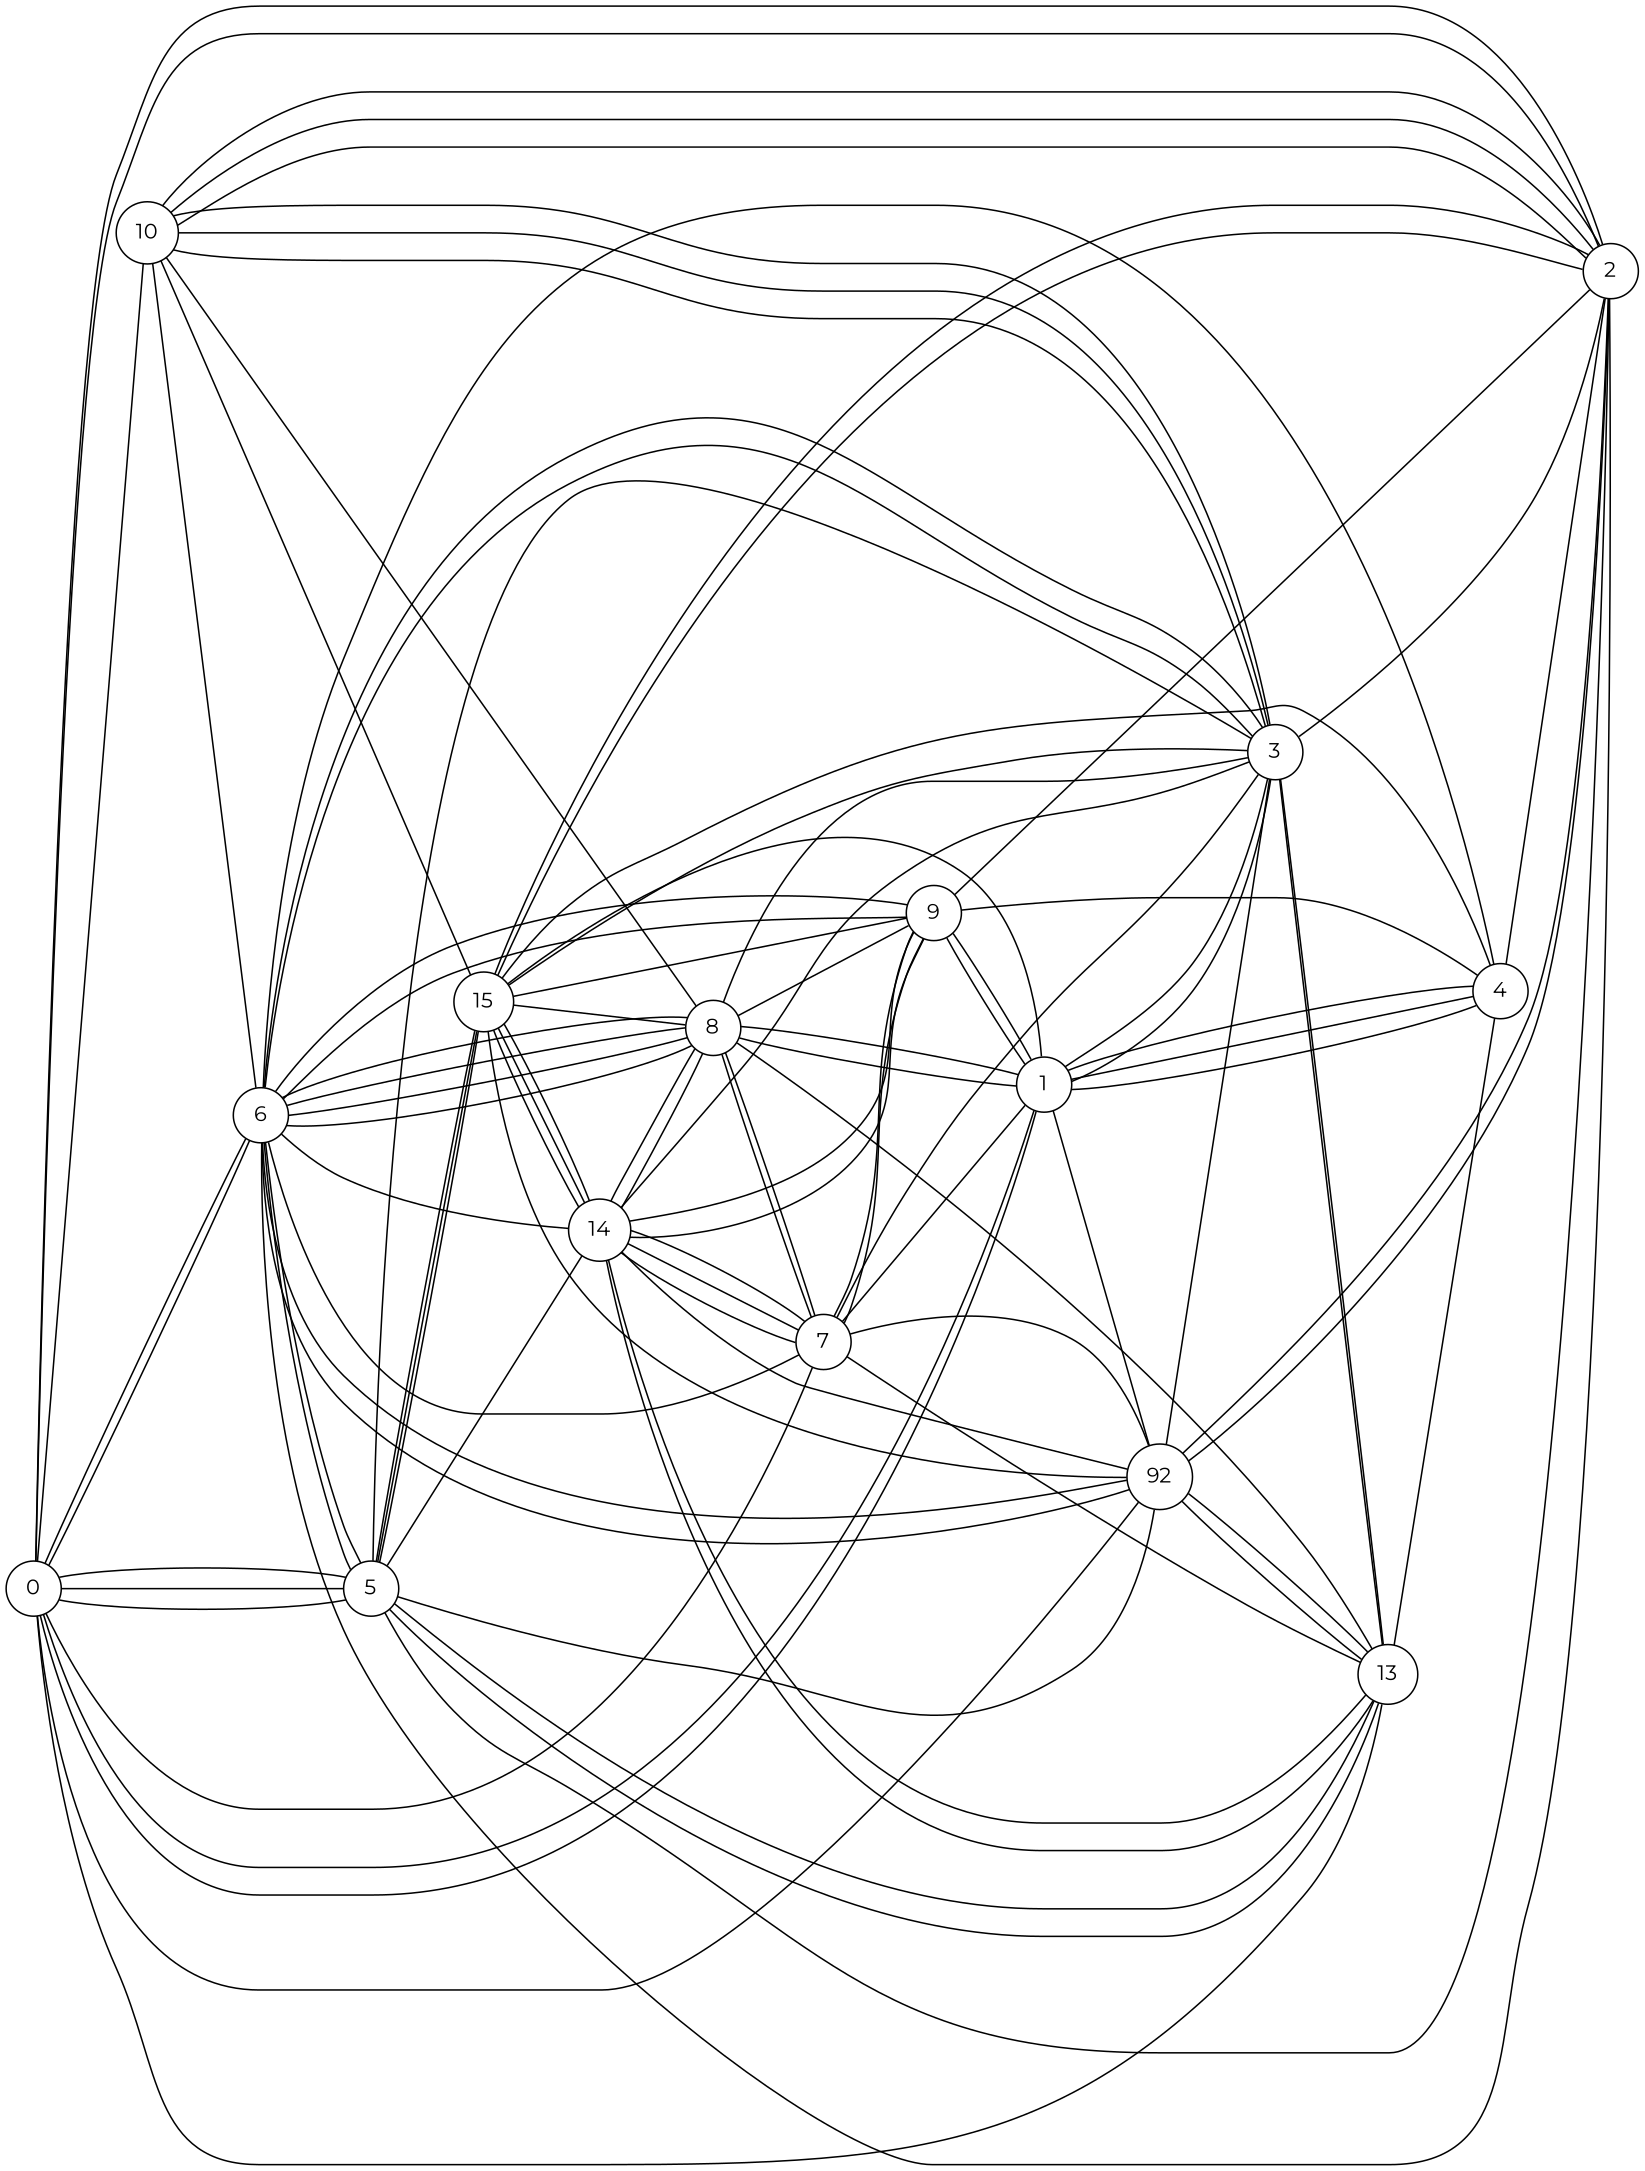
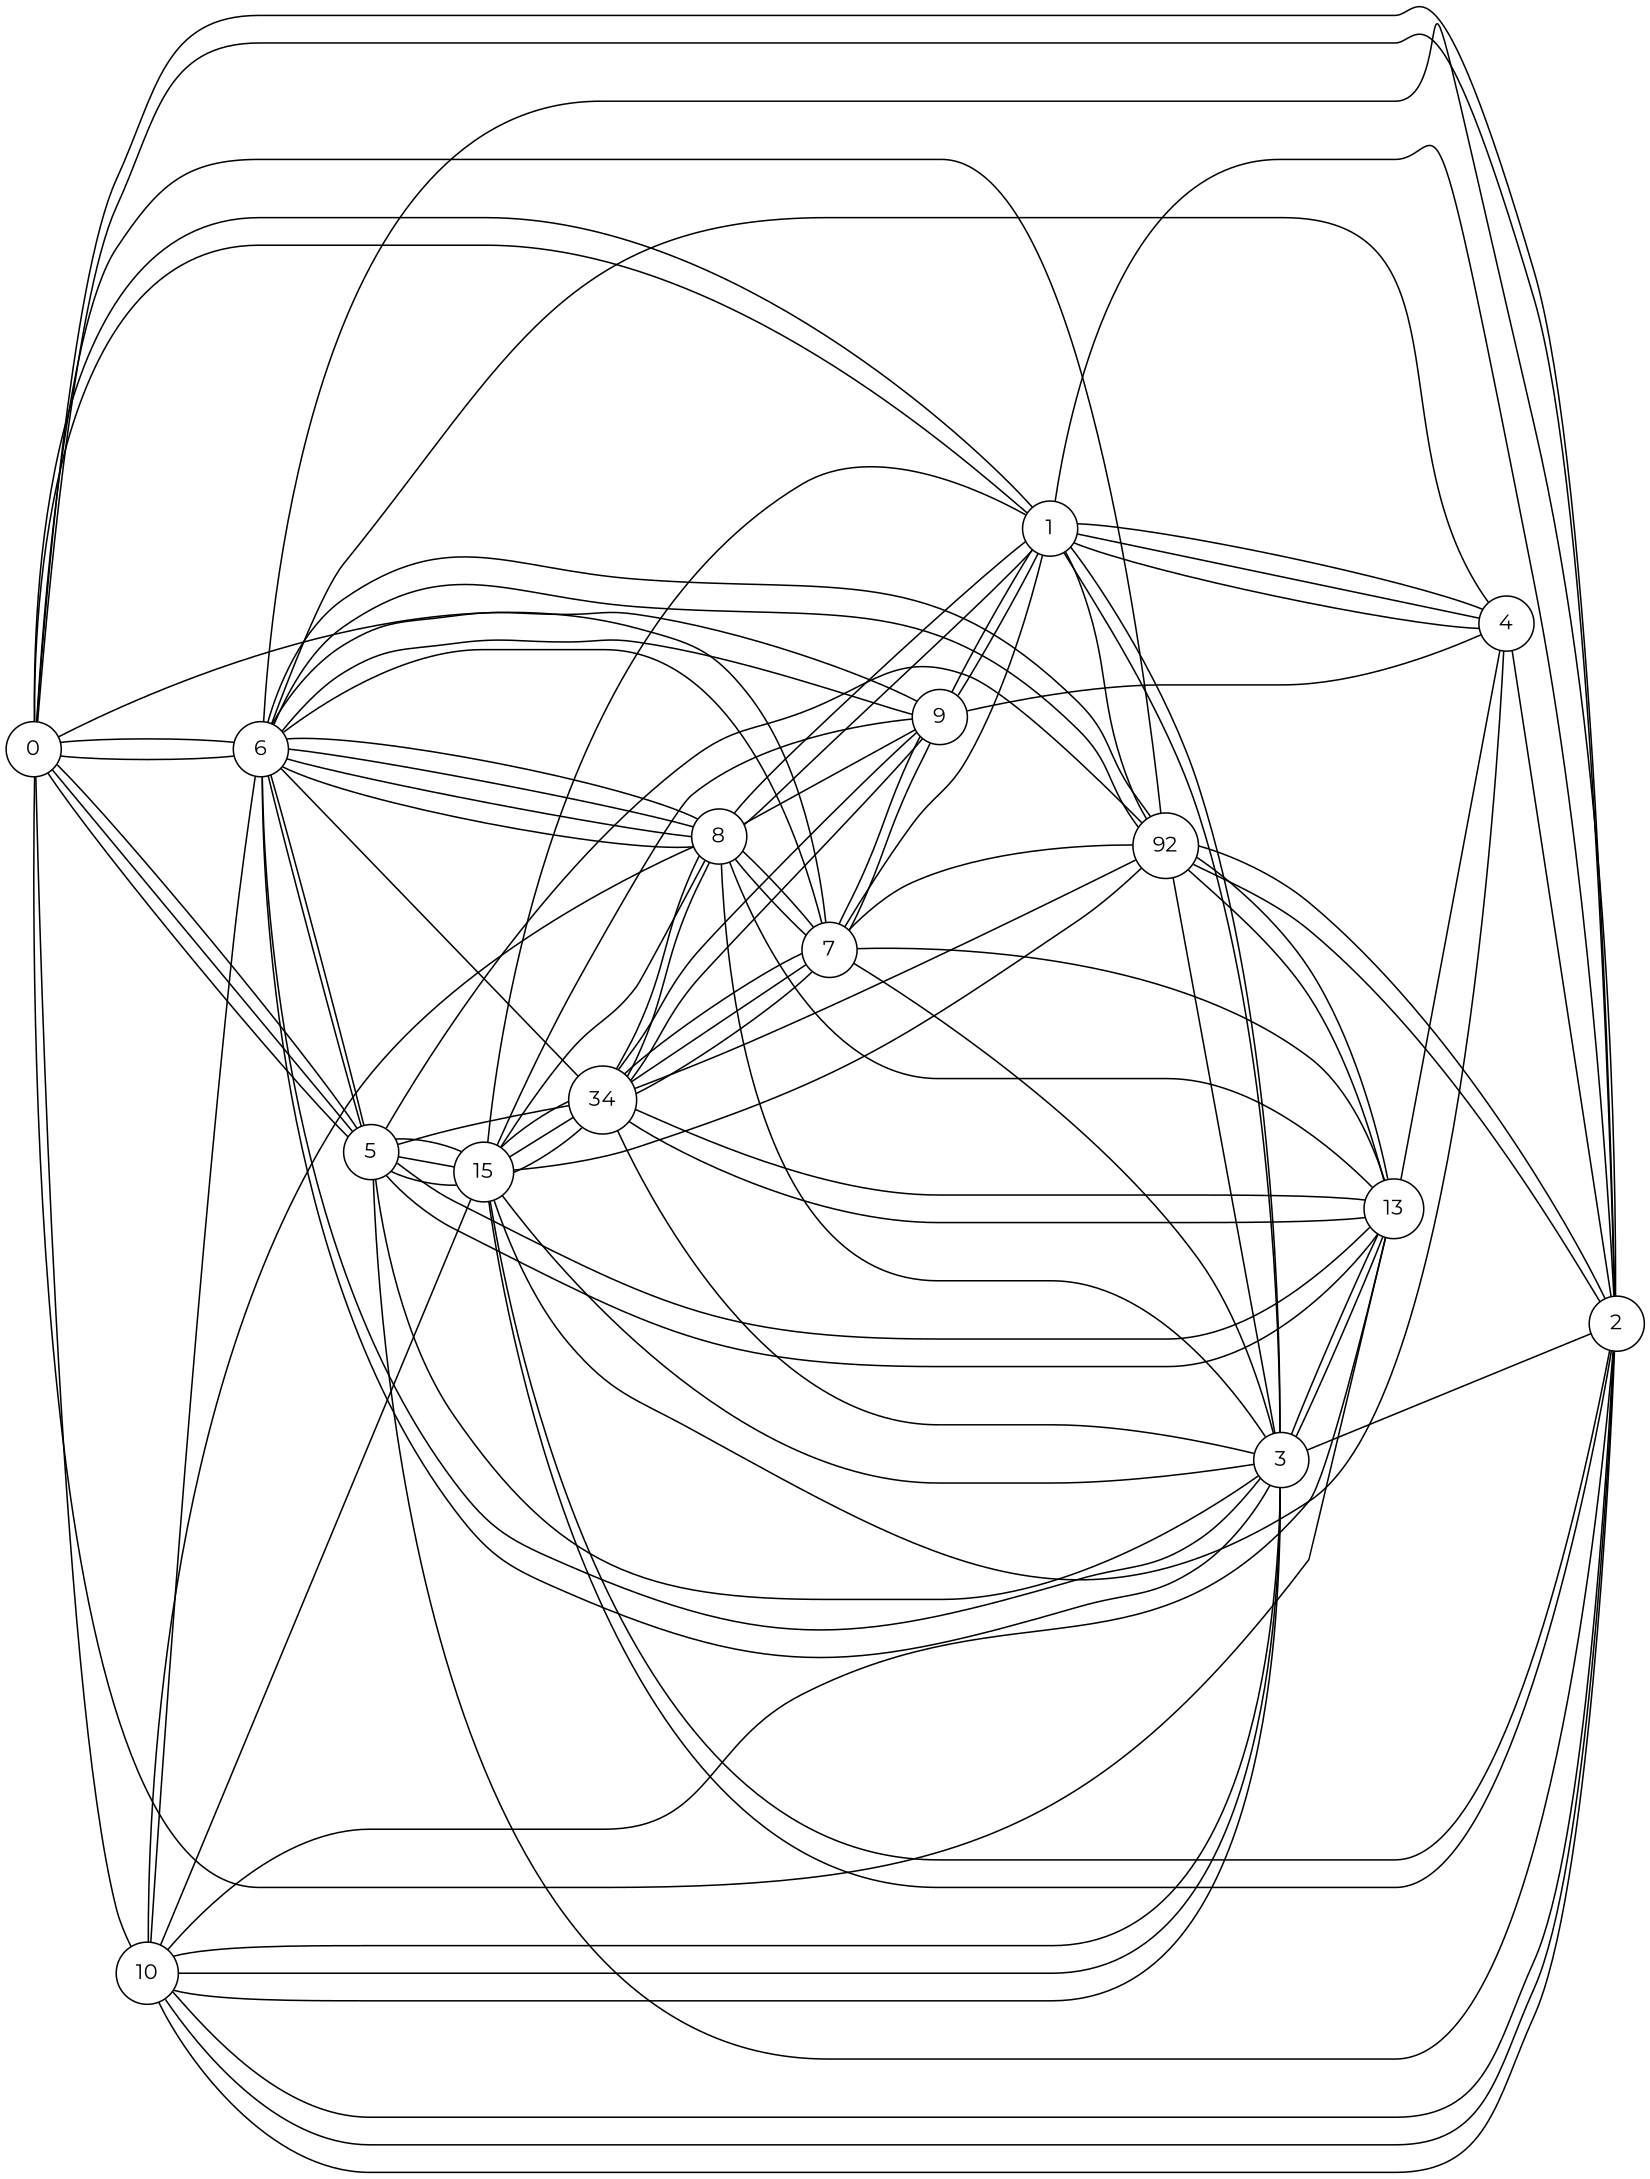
edge "2" -- "9": now "2" -- "1"
node "14": label "14" -> "34"
edge "13" -- "10": added
